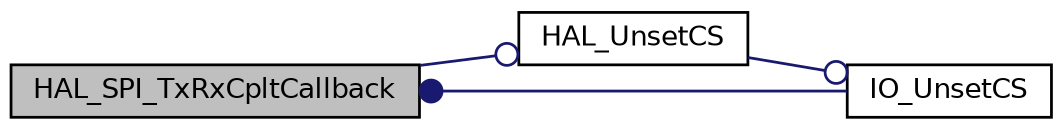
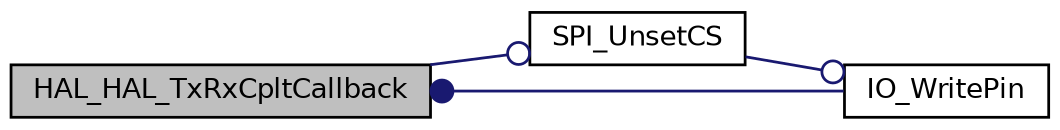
node "HAL_UnsetCS": label "HAL_UnsetCS" -> "SPI_UnsetCS"
node "HAL_SPI_TxRxCpltCallback": label "HAL_SPI_TxRxCpltCallback" -> "HAL_HAL_TxRxCpltCallback"
node "IO_UnsetCS": label "IO_UnsetCS" -> "IO_WritePin"
